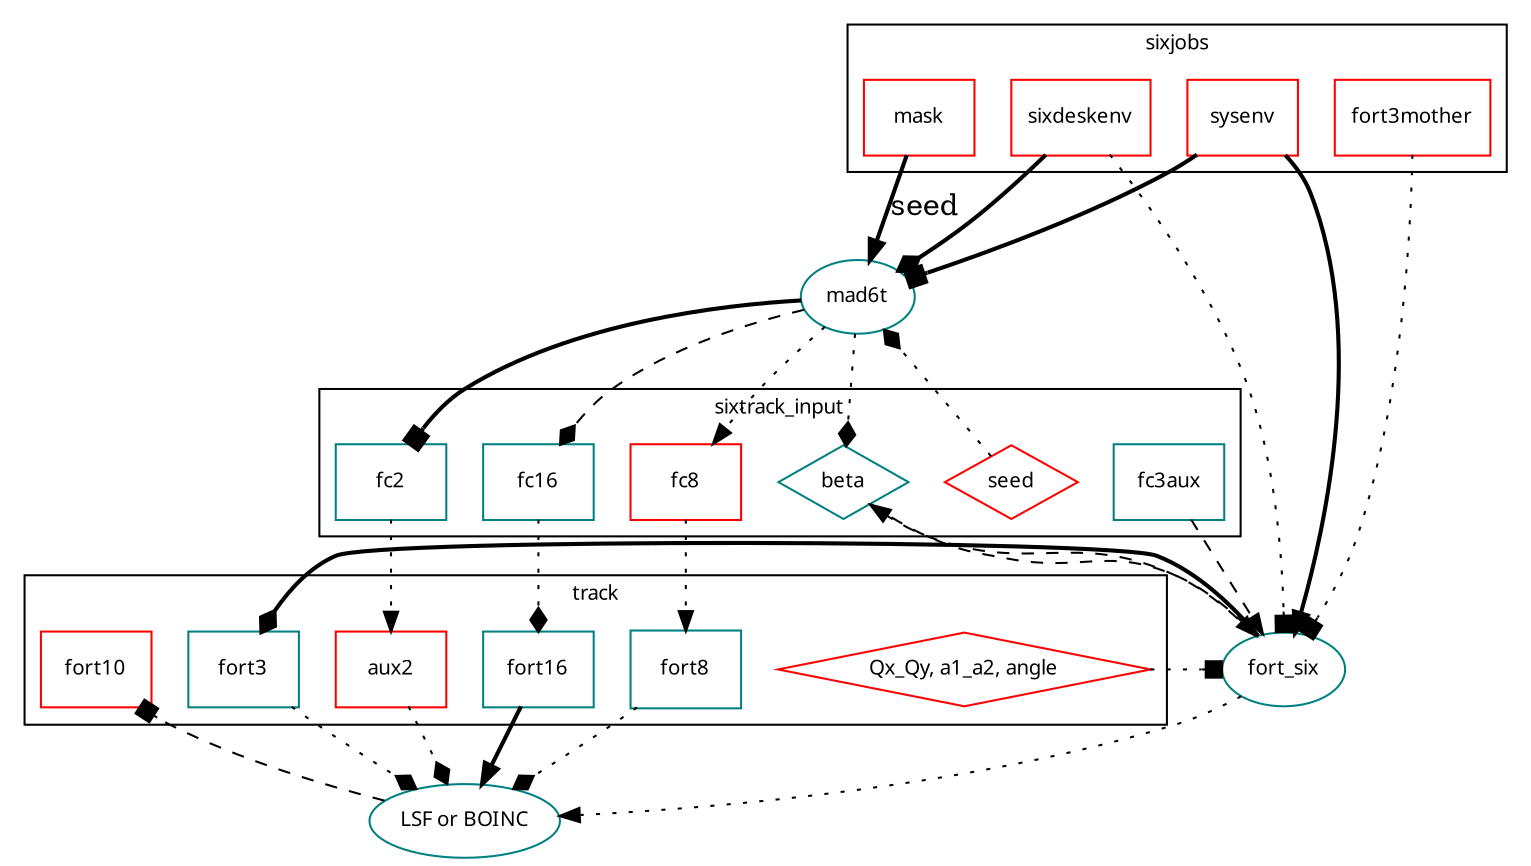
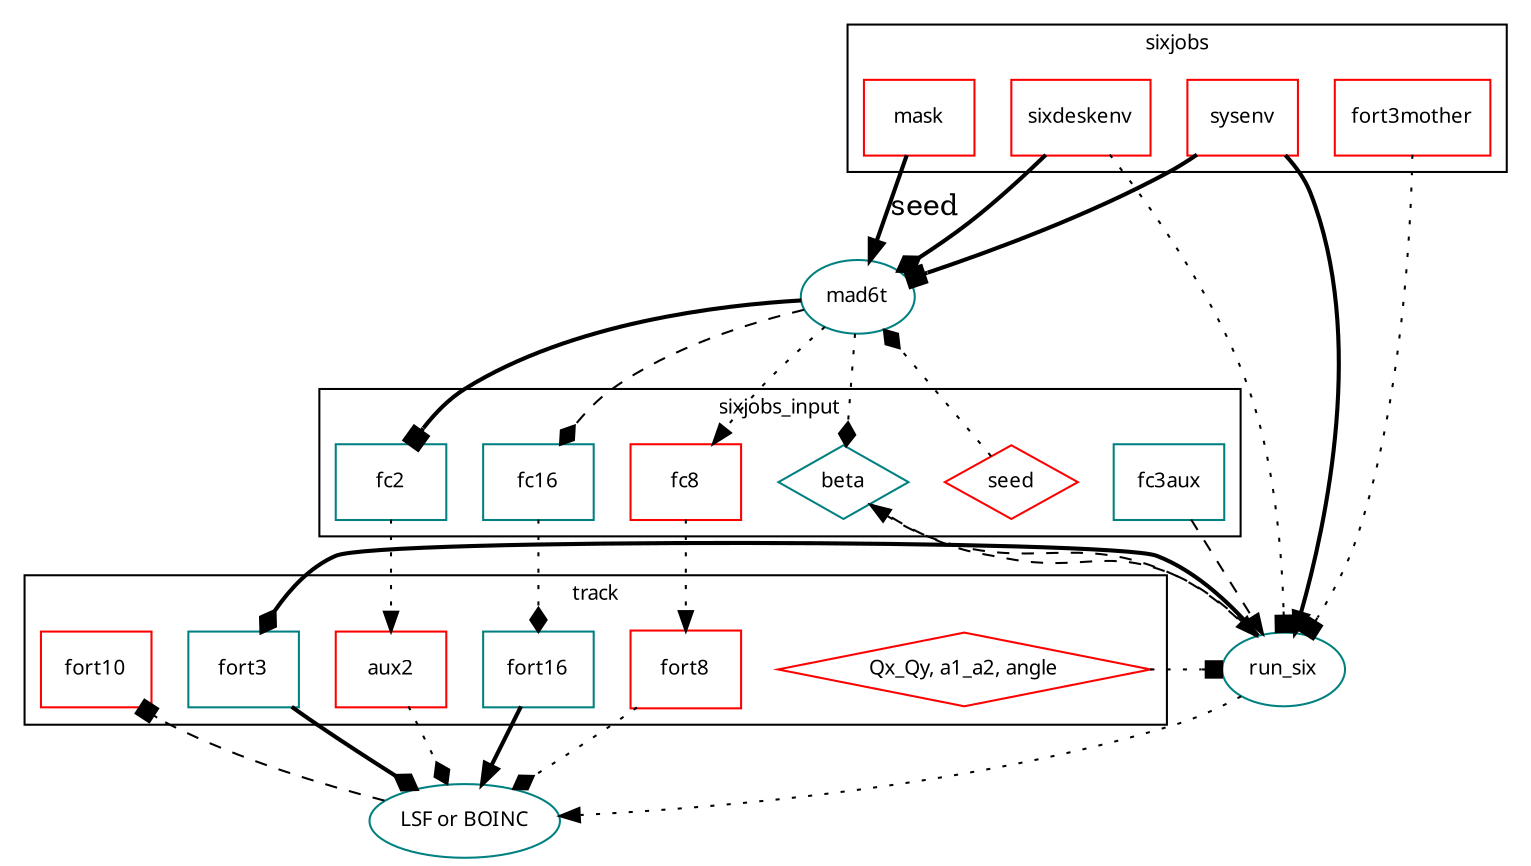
cluster "sixtrack_input": label "sixtrack_input" -> "sixjobs_input"
node "fort8": color teal -> red
node "fort_six": label "fort_six" -> "run_six"
edge "fort3" -> "LSF or BOINC": style dotted -> bold
